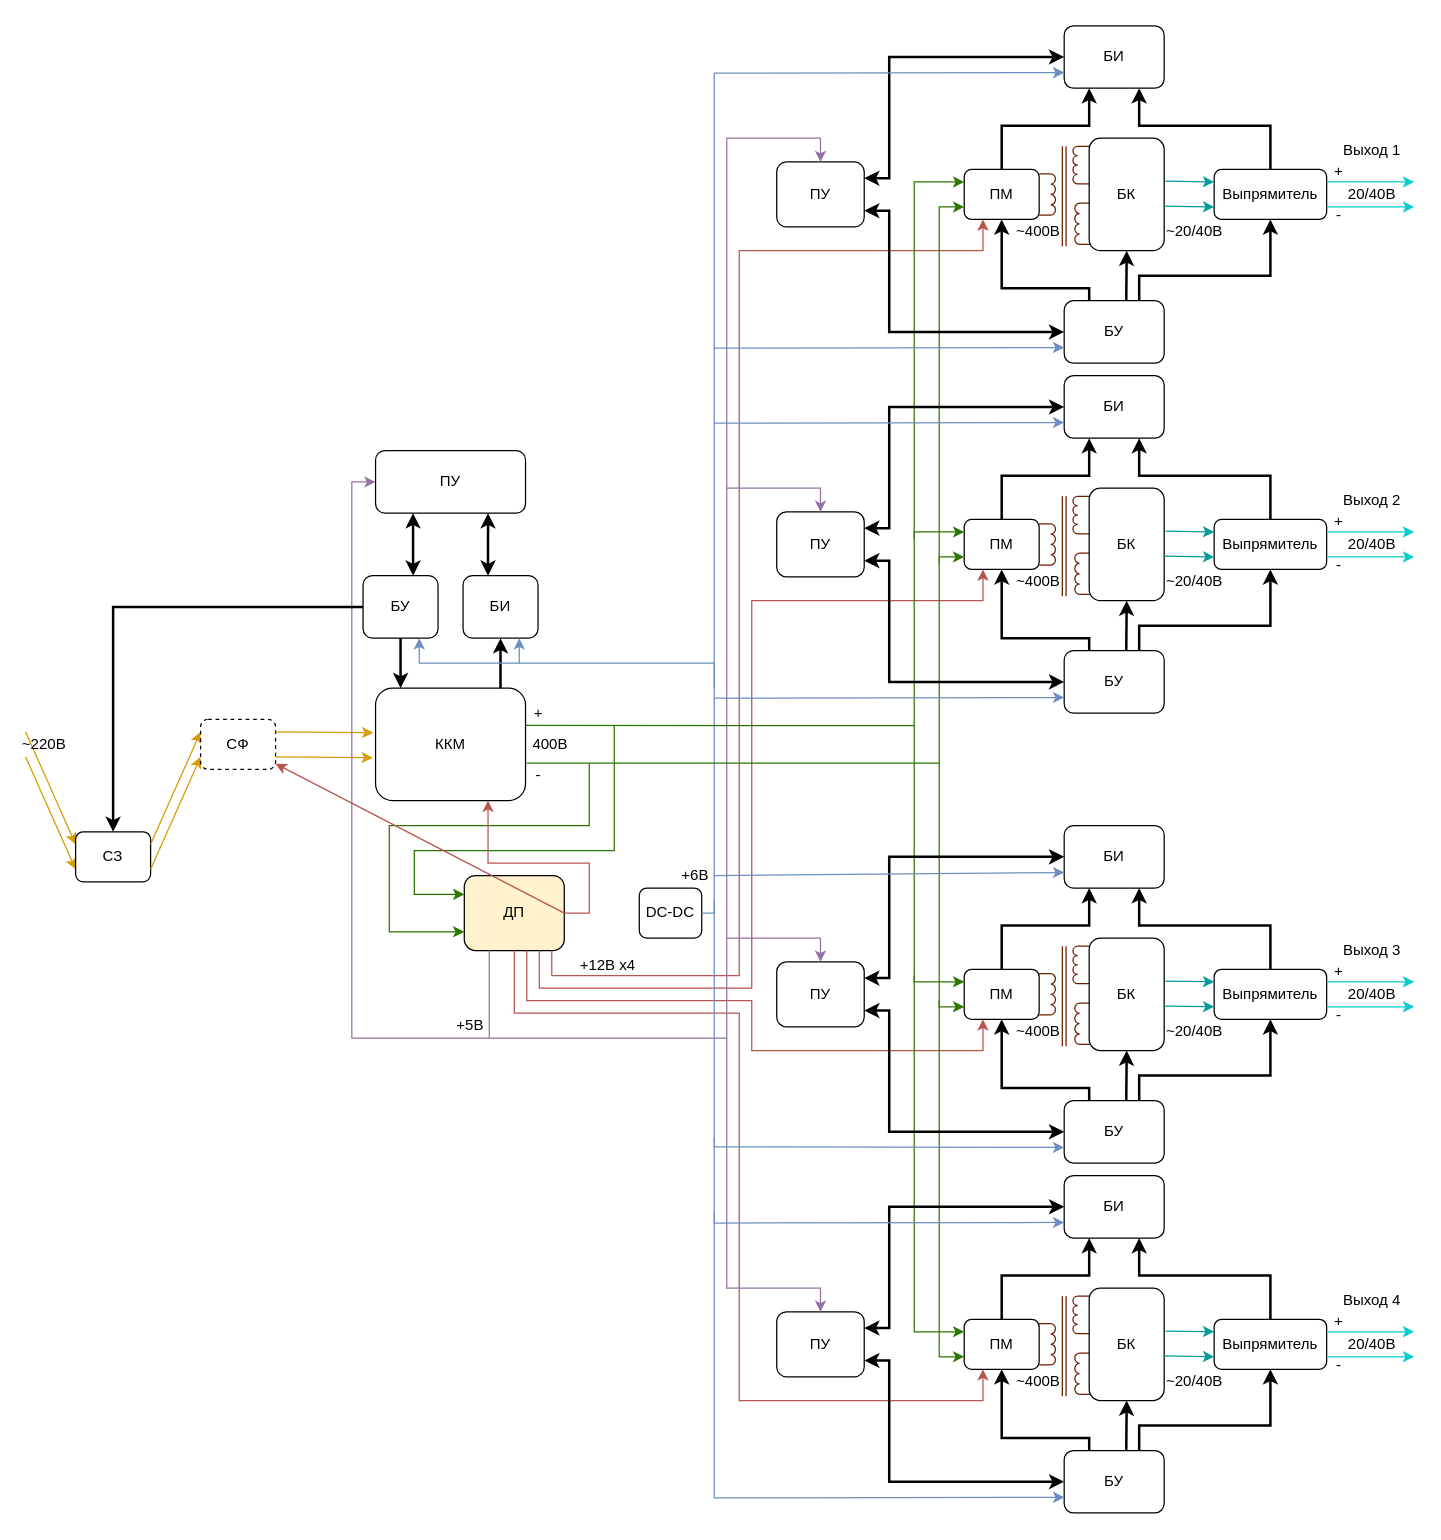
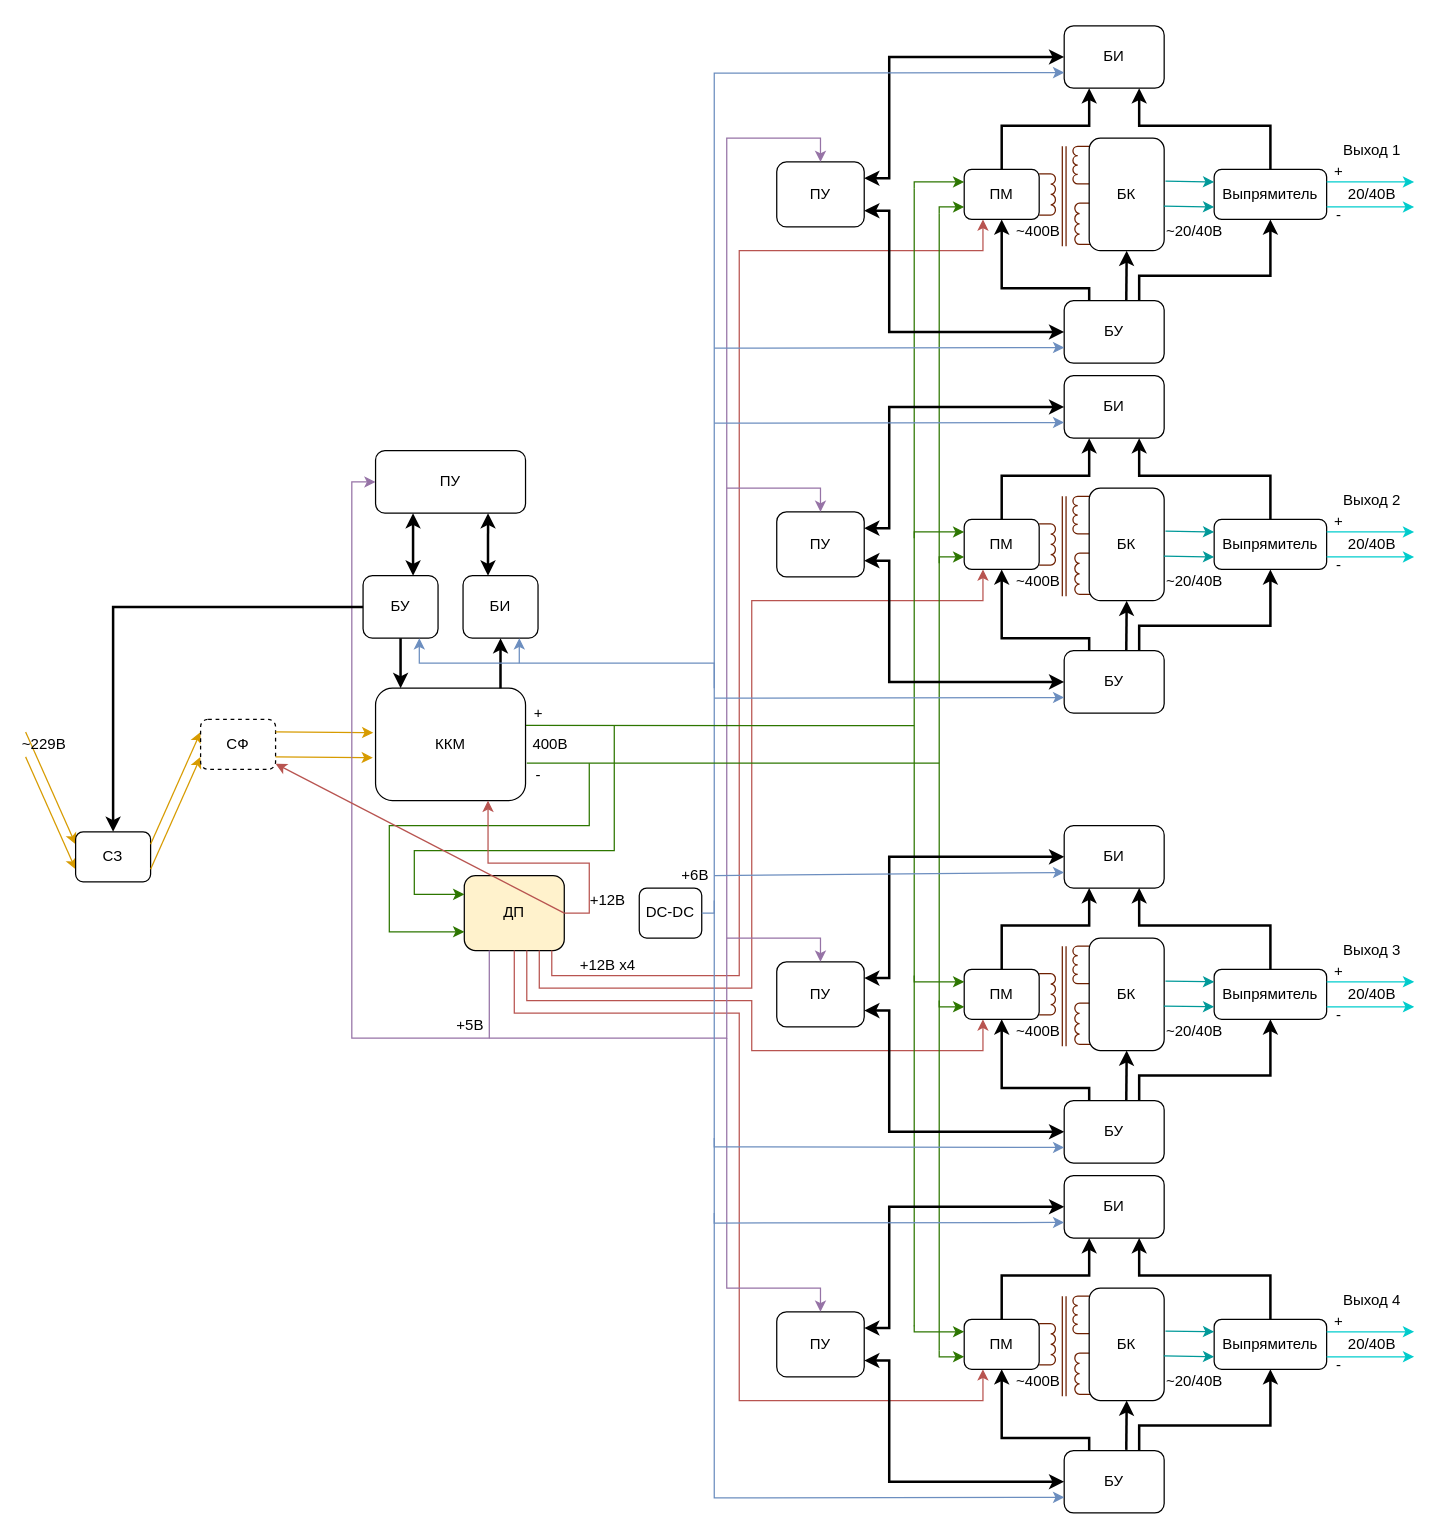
node "~220В": label "~220В" -> "~229В"
node "+12В": added
